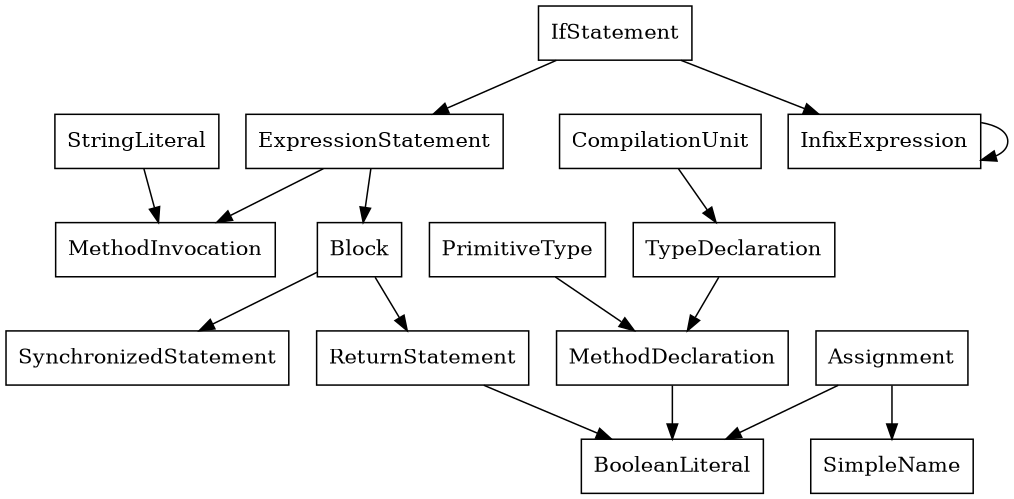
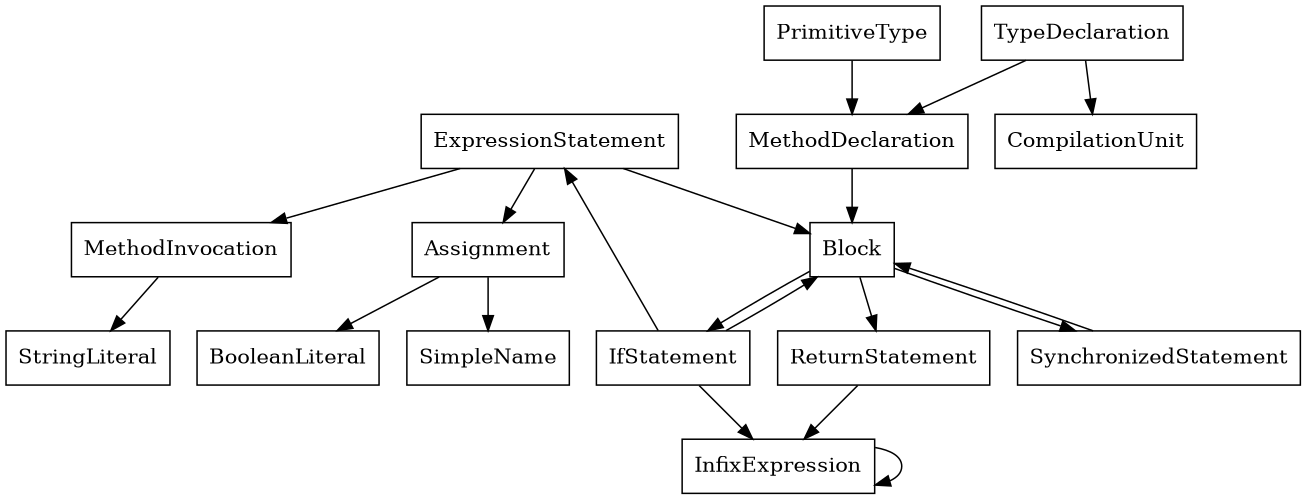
edge "StringLiteral" -> "MethodInvocation": reversed
edge "ExpressionStatement" -> "Assignment": added
edge "CompilationUnit" -> "TypeDeclaration": reversed
edge "Block" -> "IfStatement": added
edge "SynchronizedStatement" -> "Block": added
edge "IfStatement" -> "Block": added
edge "MethodDeclaration" -> "BooleanLiteral": now "MethodDeclaration" -> "Block"
edge "ReturnStatement" -> "BooleanLiteral": now "ReturnStatement" -> "InfixExpression"
